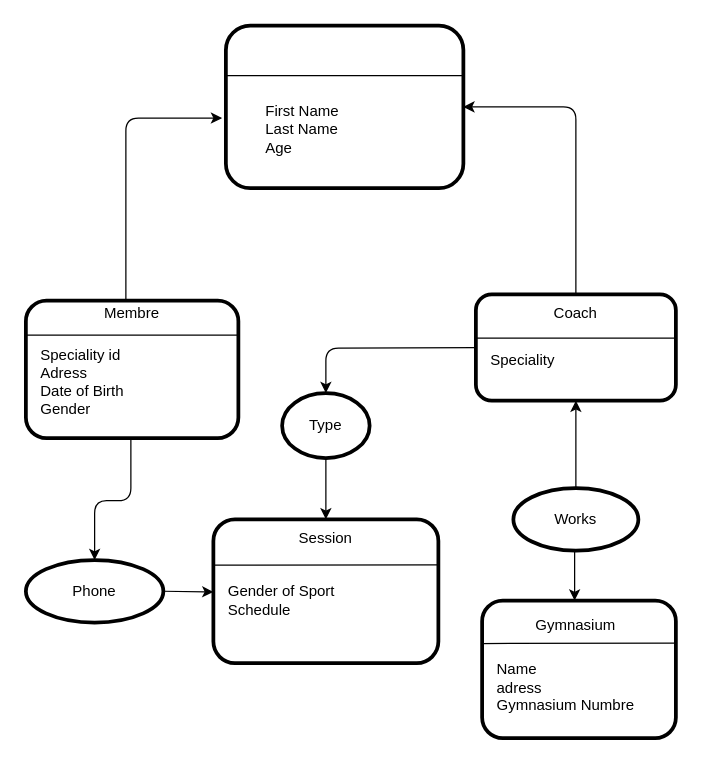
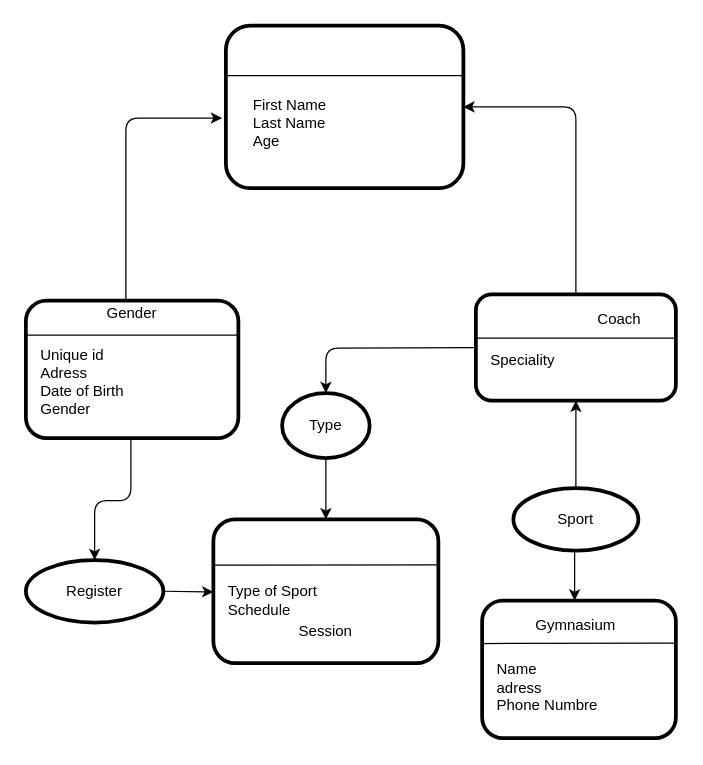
node "First Name Last Name Age": moved (357, 135) -> (344, 129)
node "Membre": label "Membre" -> "Gender"
node "Coach": moved (576, 313) -> (619, 319)
node "Speciality id Adress Date of Birth Gender": label "Speciality id Adress Date of Birth Gender" -> "Unique id Adress Date of Birth Gender"
node "Works": label "Works" -> "Sport"
node "Session": moved (326, 538) -> (326, 632)
node "Phone": label "Phone" -> "Register"
node "Gender of Sport Schedule": label "Gender of Sport Schedule" -> "Type of Sport Schedule"
node "Name adress Gymnasium Numbre": label "Name adress Gymnasium Numbre" -> "Name adress Phone Numbre"
